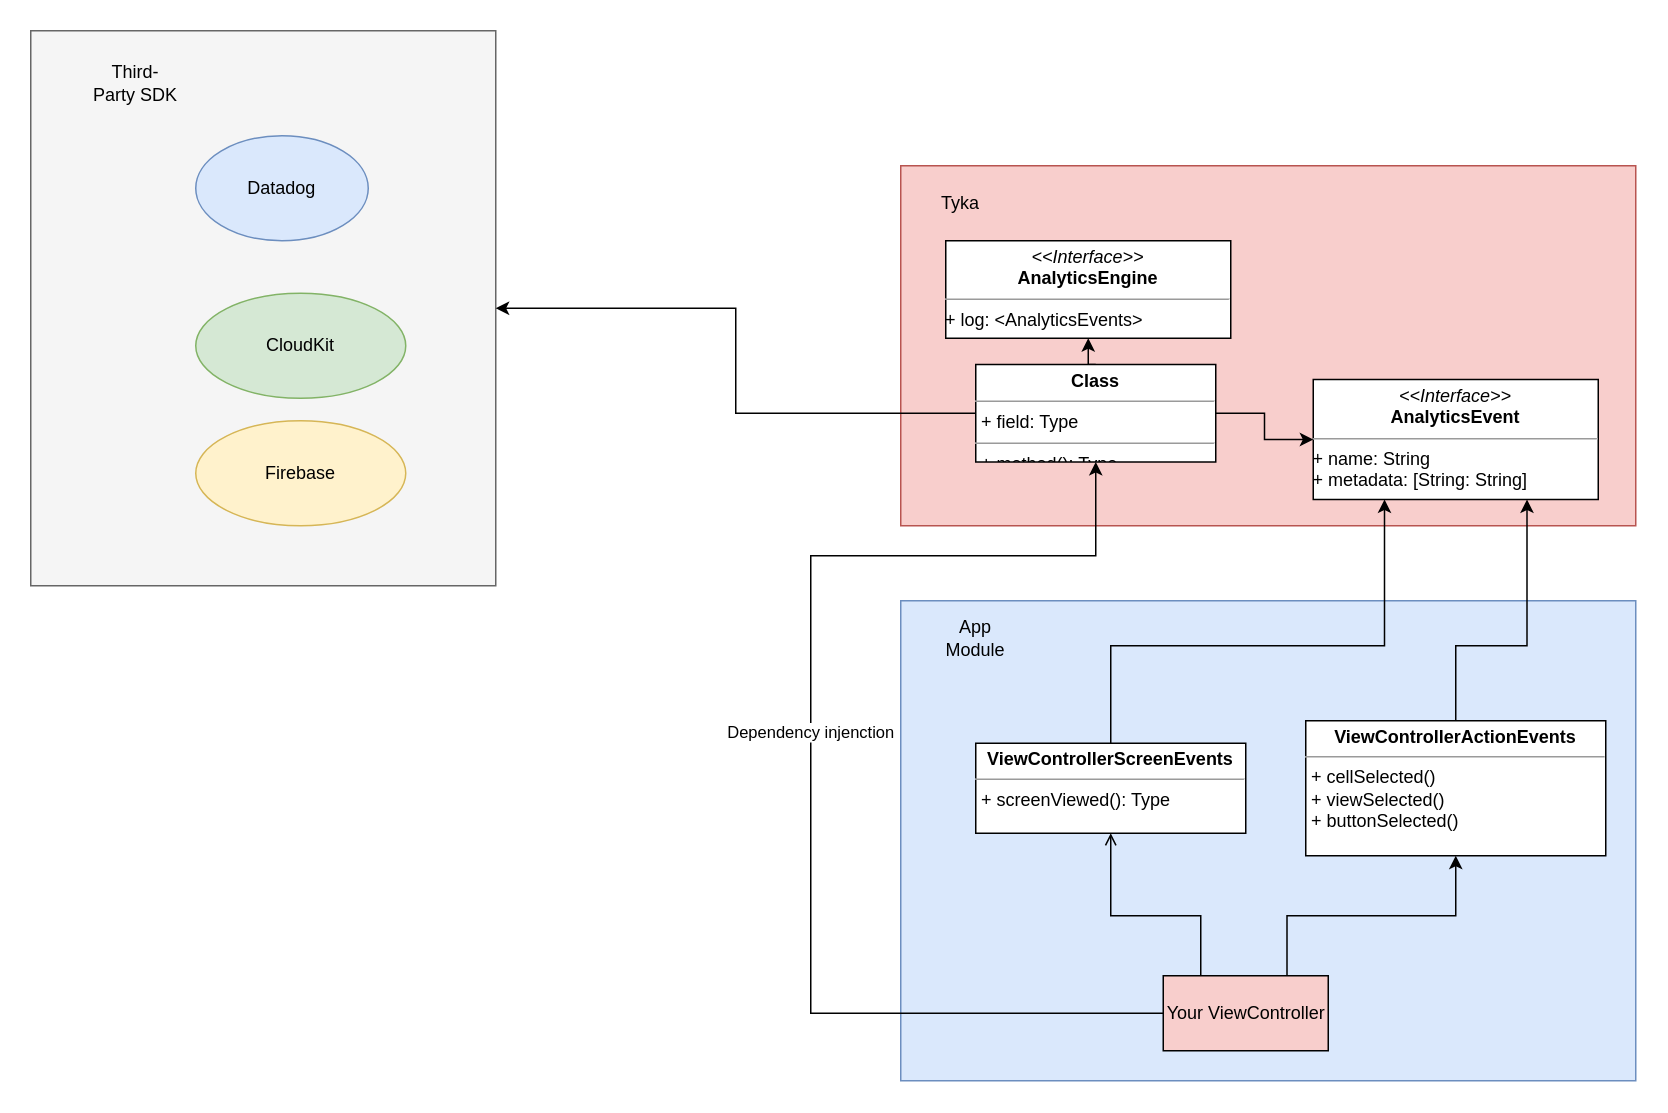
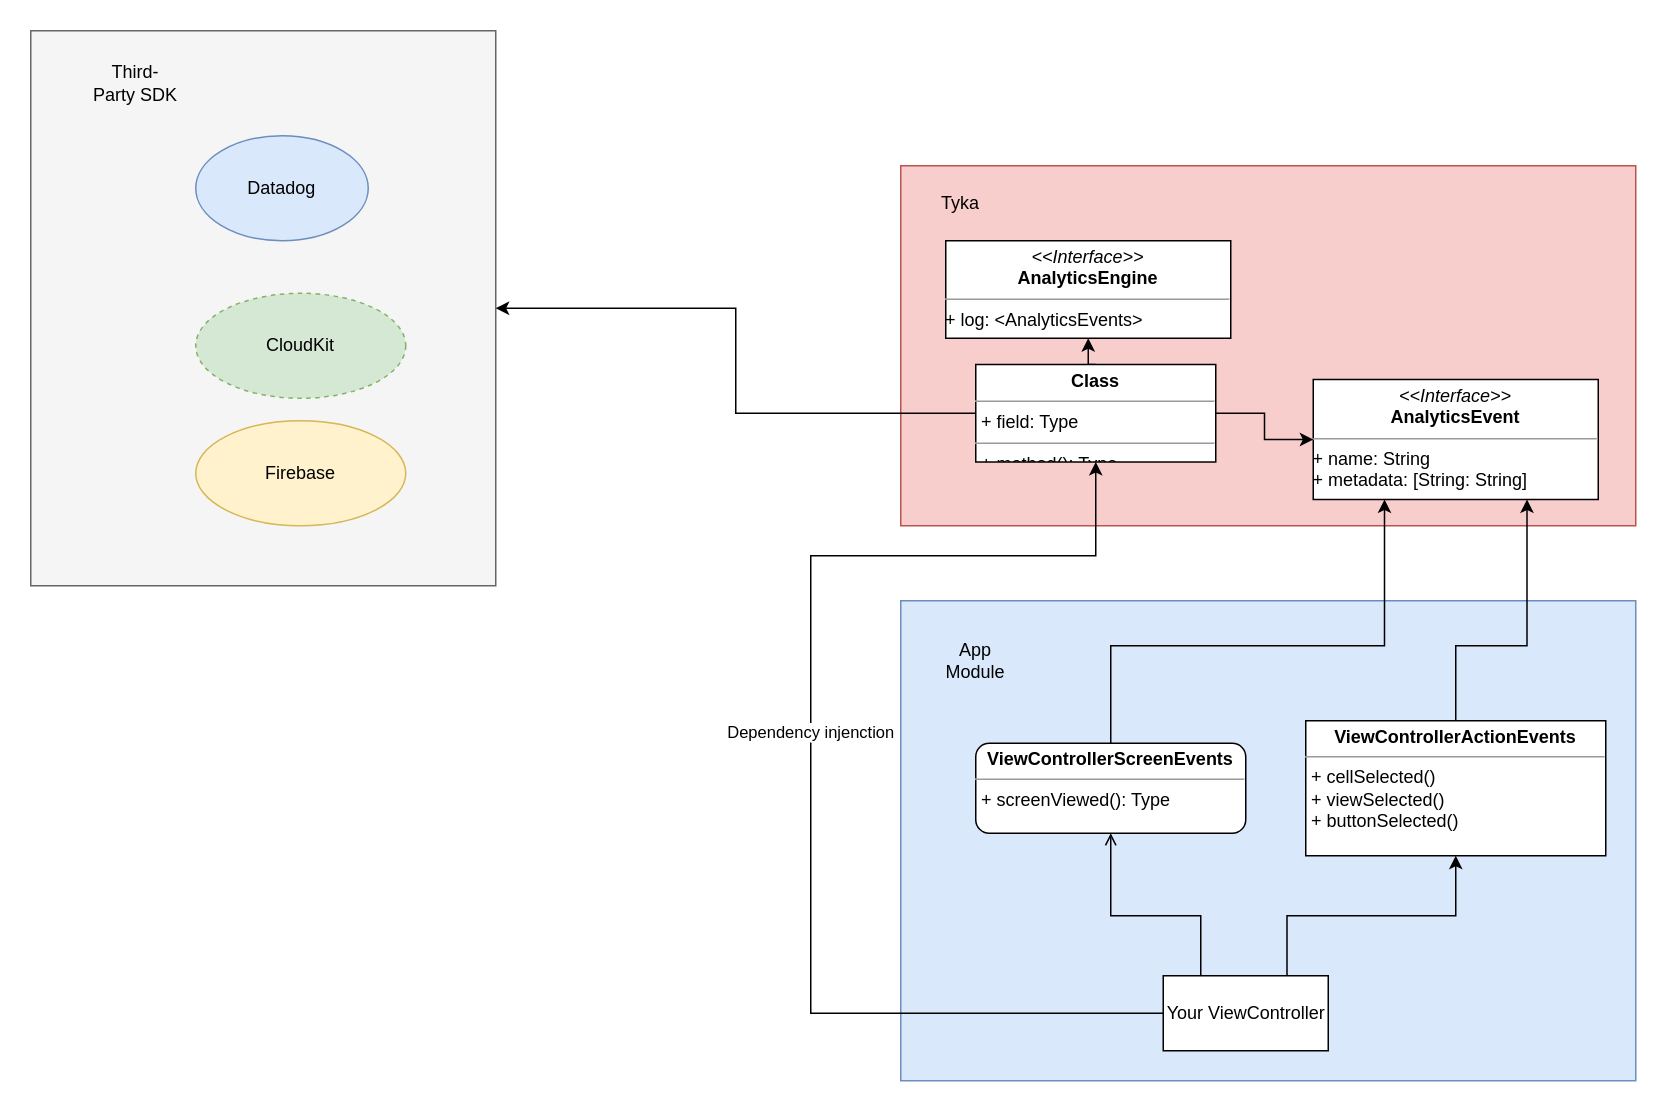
node "CloudKit": style solid -> dashed
node "App Module": moved (976, 638) -> (976, 661)
node "ViewControllerScreenEvents + screenViewed(): Type": shape rectangle -> rounded rectangle
node "Your ViewController": fillcolor #f8cecc -> #ffffff
